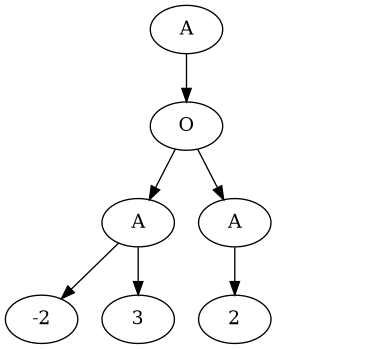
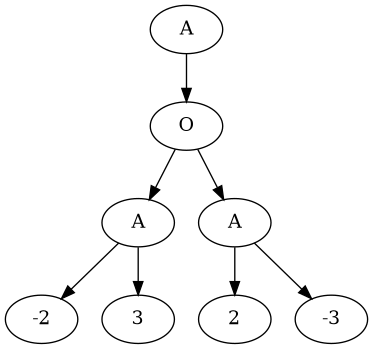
node "-3": added
